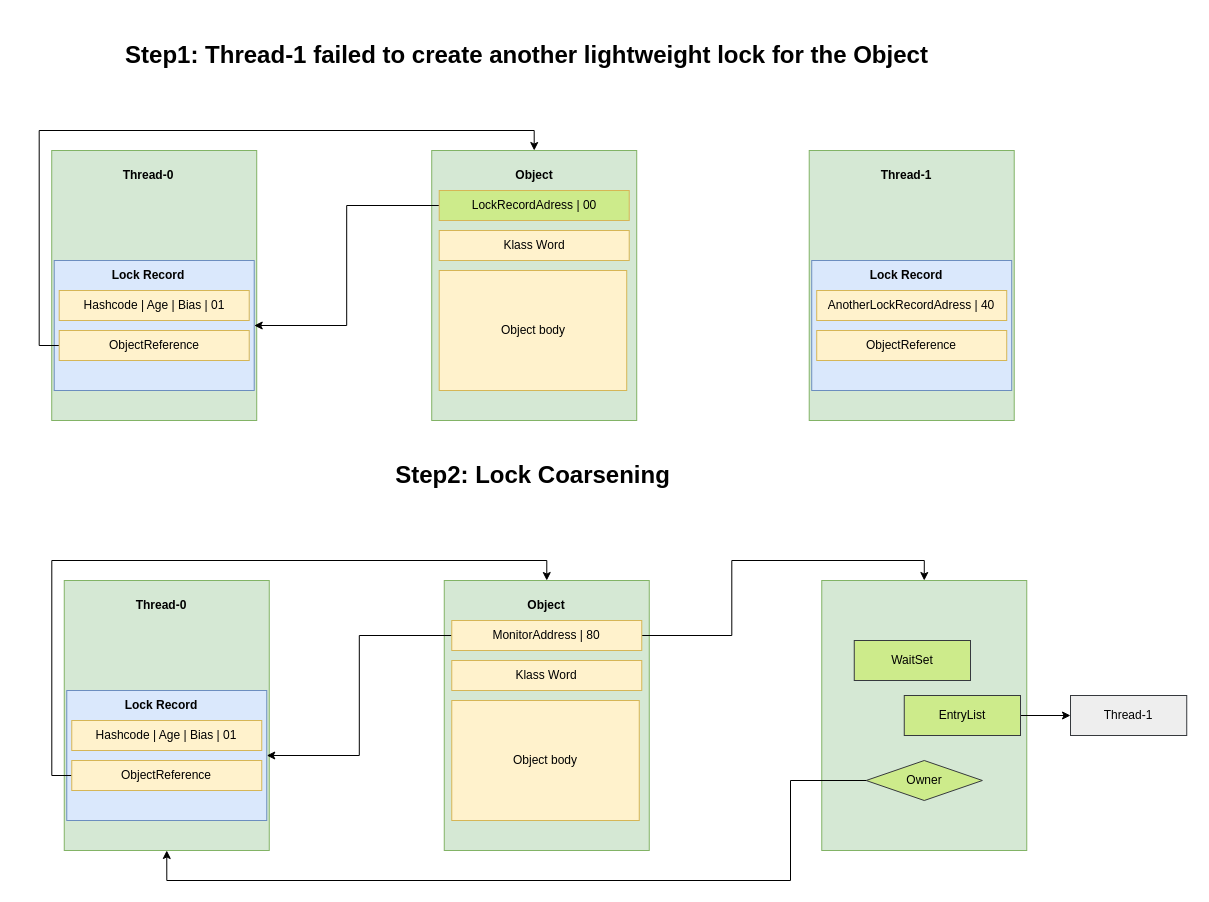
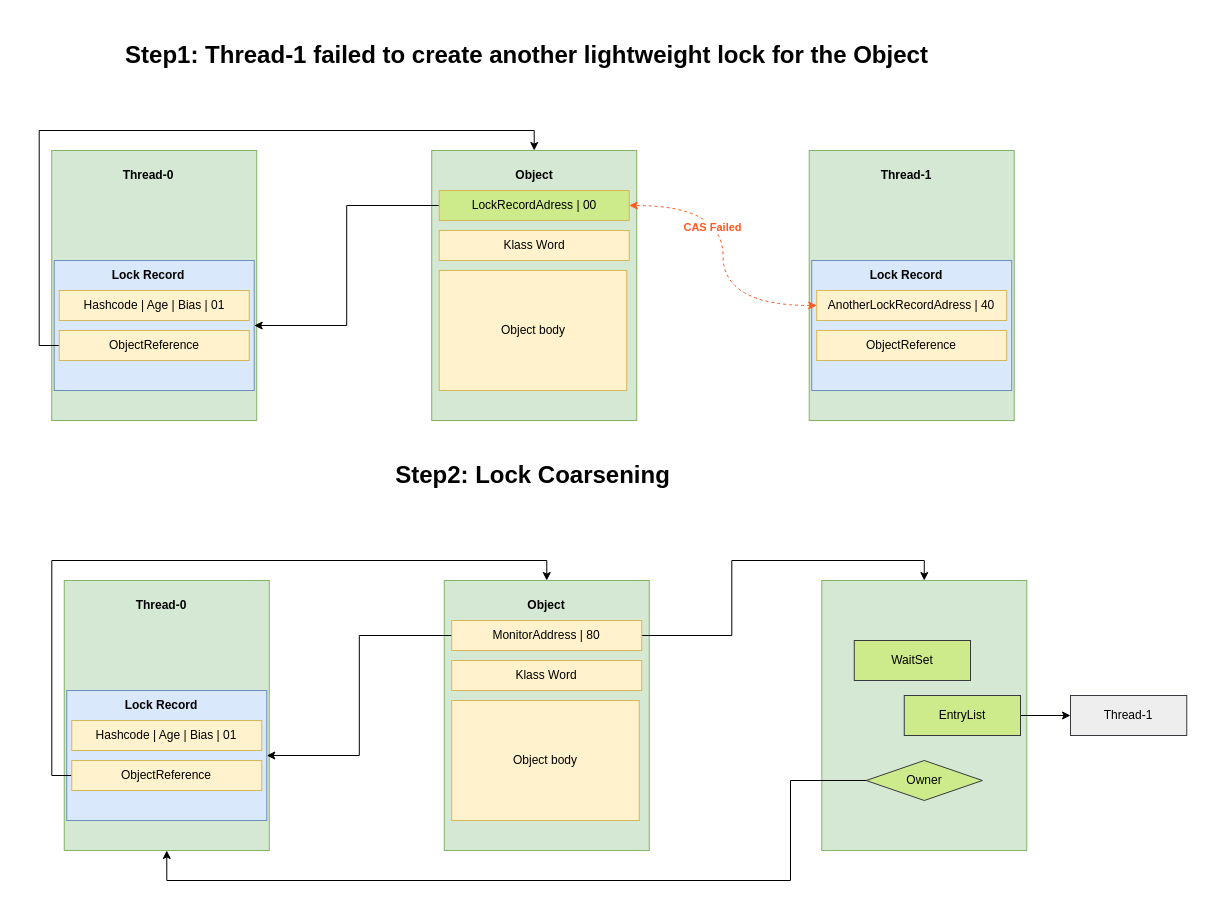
edge "LockRecordAdress | 00" -- "AnotherLockRecordAdress | 40": added, label "CAS Failed"
